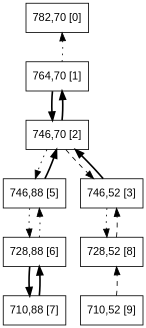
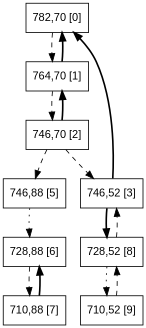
edge "782,70 [0]" -> "764,70 [1]": added
edge "764,70 [1]" -> "782,70 [0]": style dotted -> bold
edge "764,70 [1]" -> "746,70 [2]": style bold -> dashed
edge "746,70 [2]" -> "746,88 [5]": style dotted -> dashed
edge "746,52 [3]" -> "746,70 [2]": now "746,52 [3]" -> "782,70 [0]"
edge "746,88 [5]" -> "746,70 [2]": removed
edge "746,52 [3]" -> "728,52 [8]": style dotted -> bold
edge "728,88 [6]" -> "746,88 [5]": removed
edge "728,88 [6]" -> "710,88 [7]": style bold -> dashed
edge "728,52 [8]" -> "710,52 [9]": added
